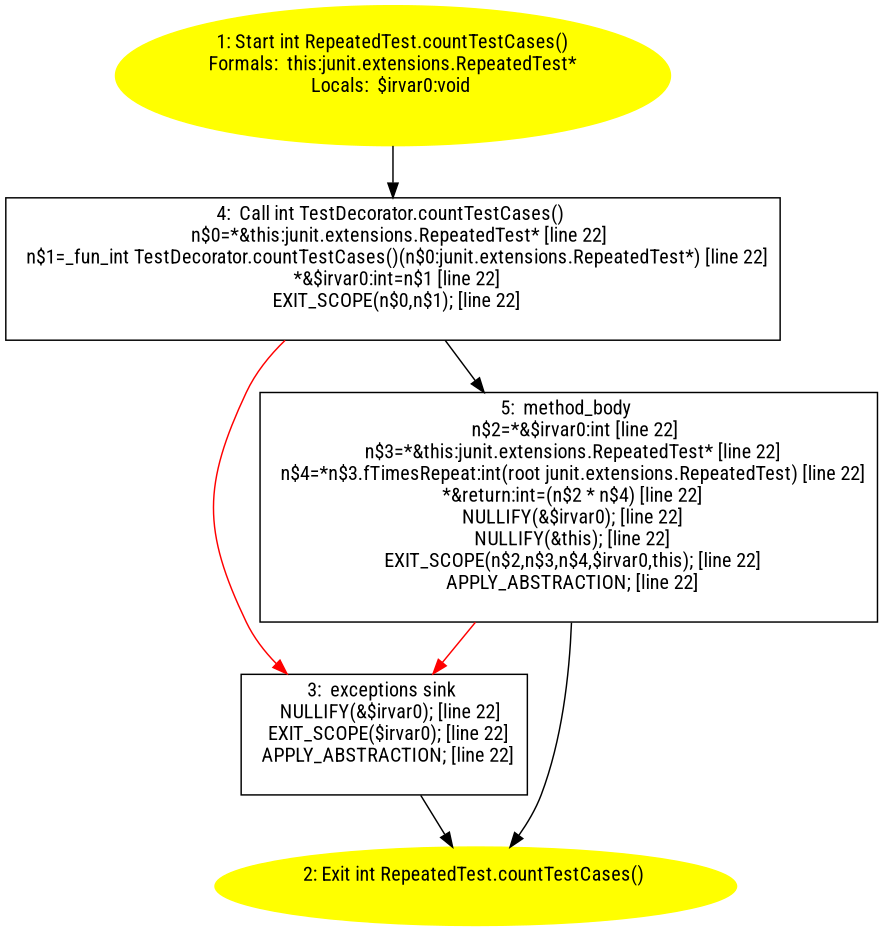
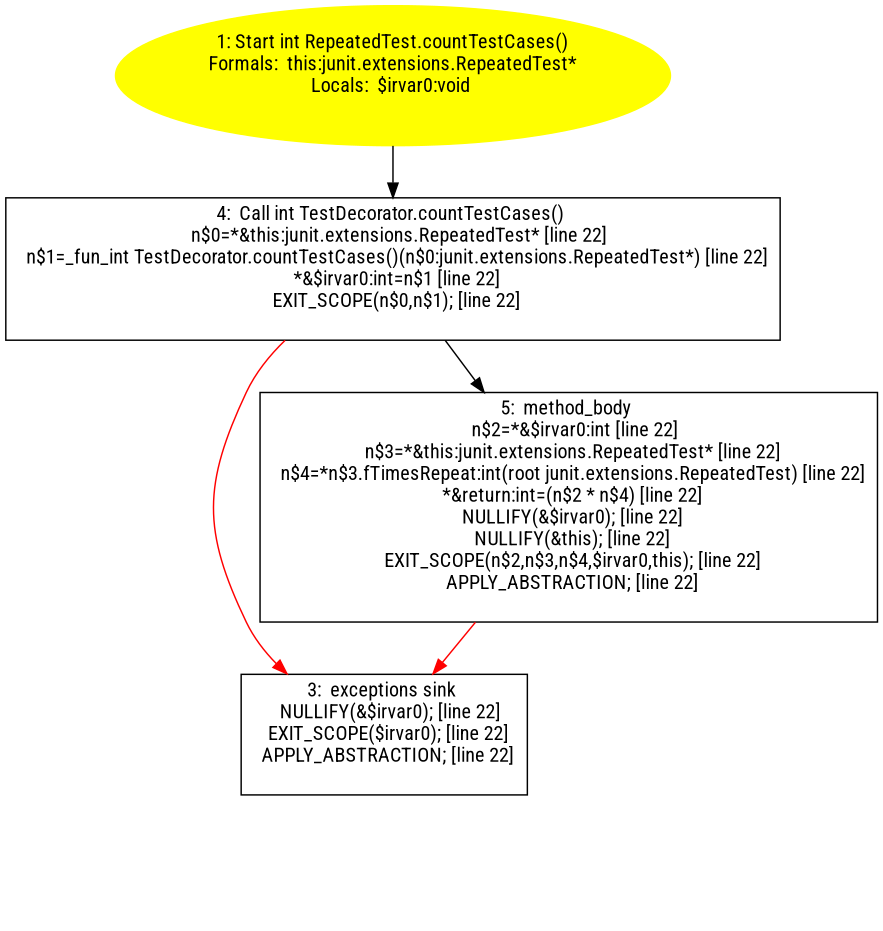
node "2: Exit int RepeatedTest.countTestCases()": removed
